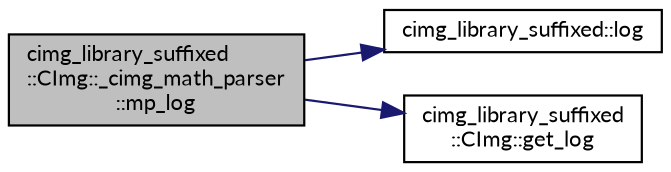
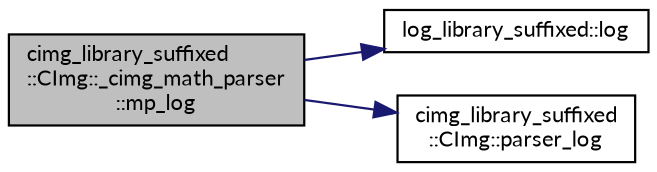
node "cimg_library_suffixed::log": label "cimg_library_suffixed::log" -> "log_library_suffixed::log"
node "cimg_library_suffixed ::CImg::get_log": label "cimg_library_suffixed ::CImg::get_log" -> "cimg_library_suffixed ::CImg::parser_log"
